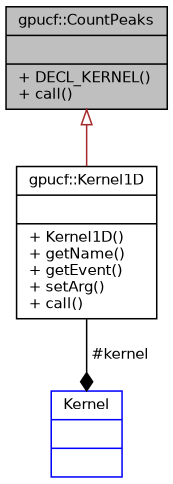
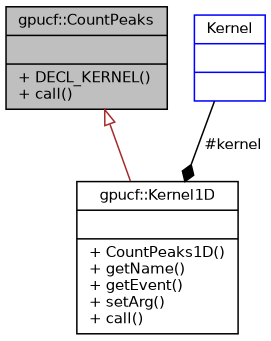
node "gpucf::Kernel1D": text "+ Kernel1D()" -> "+ CountPeaks1D()"
edge "gpucf::Kernel1D" -> "Kernel": reversed
